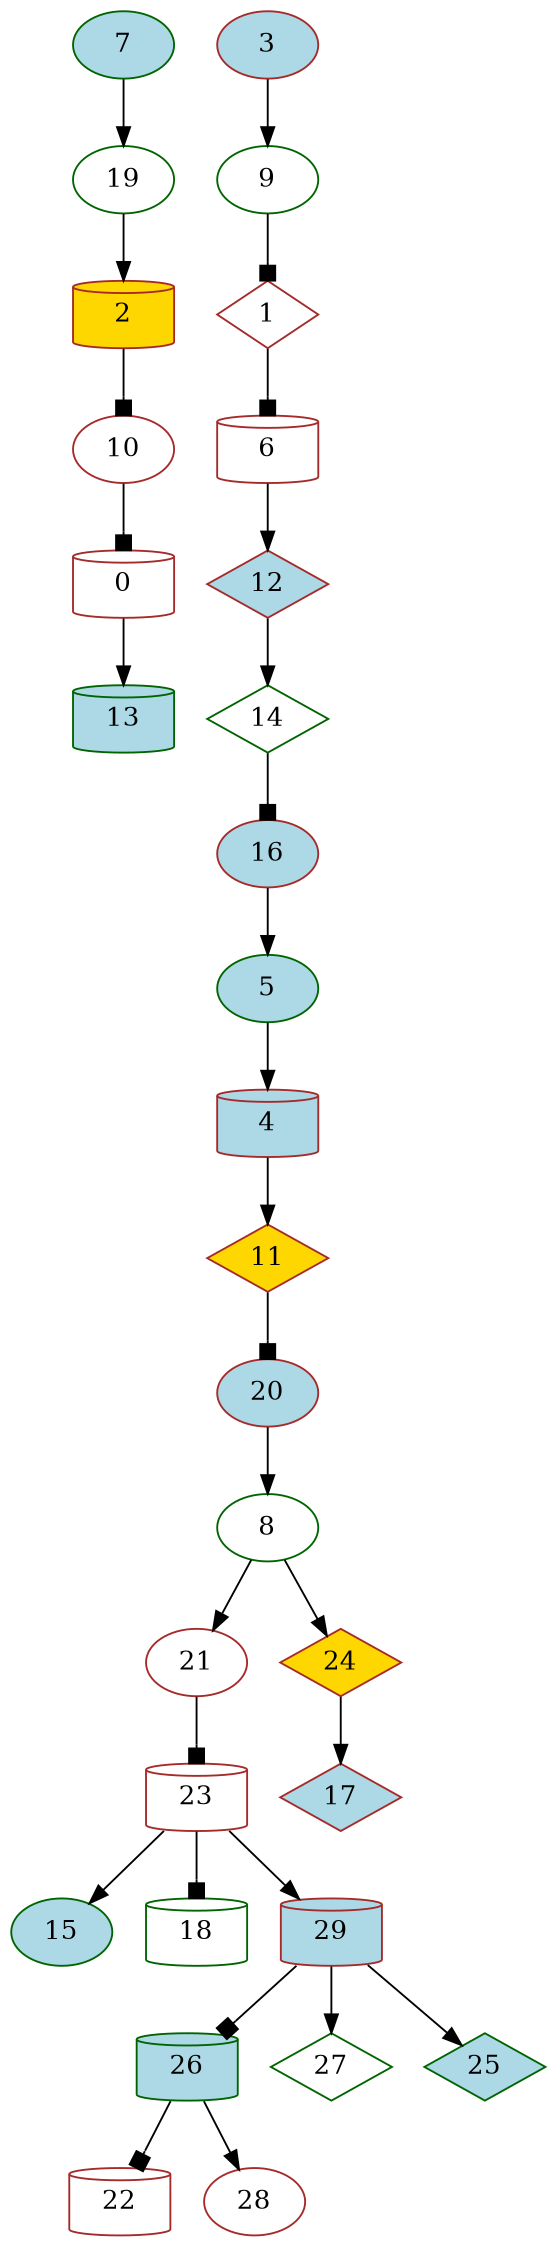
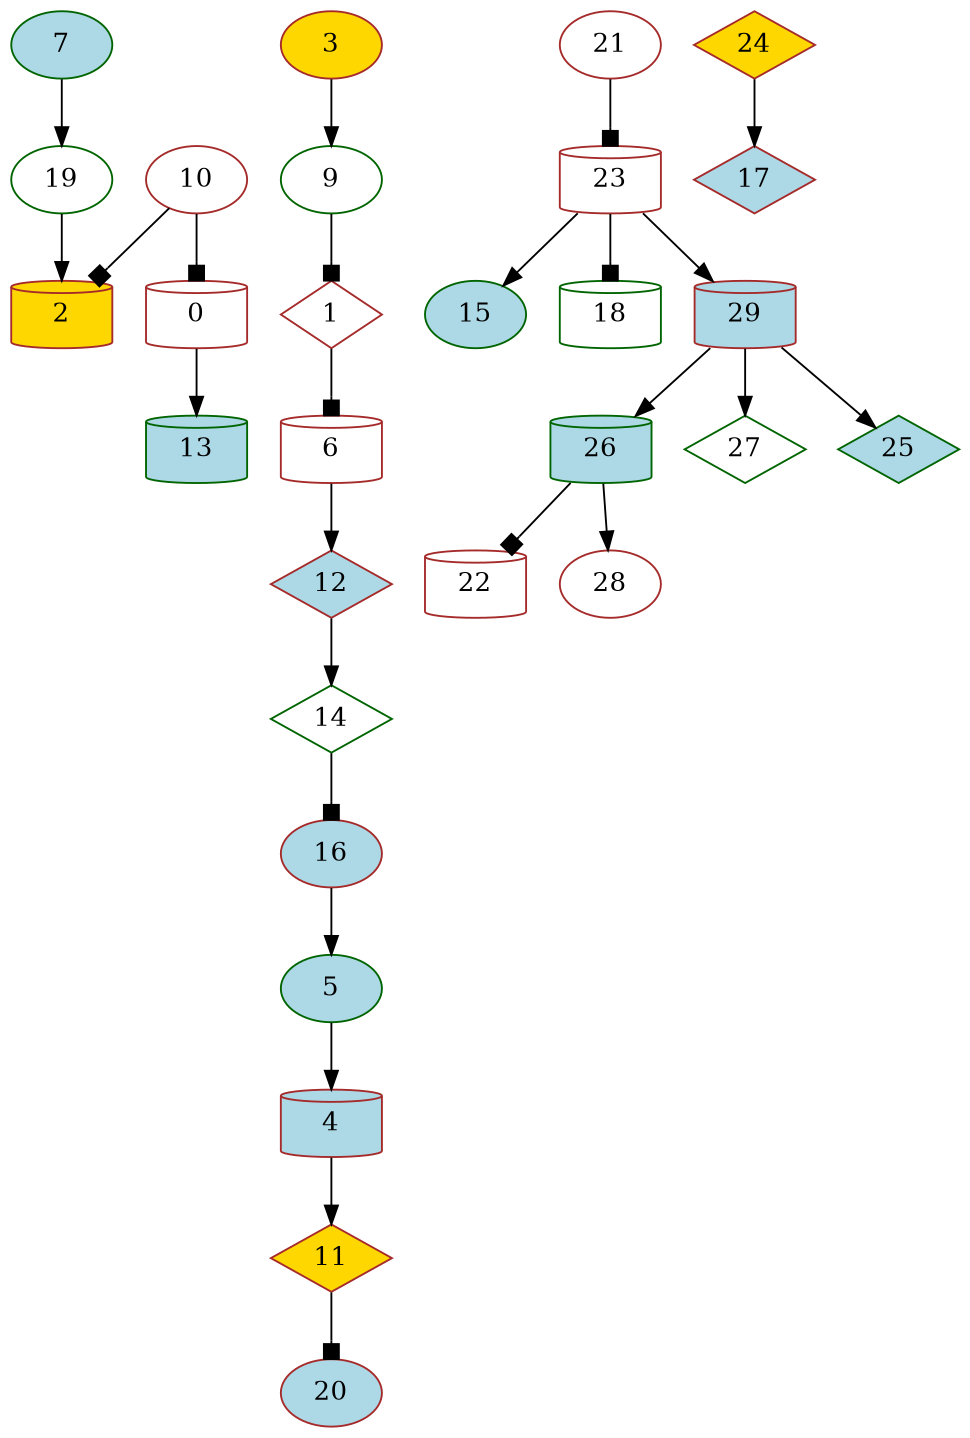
node "3": fillcolor lightblue -> gold
edge "2" -> "10": reversed
node "8": removed
edge "29" -> "26": arrowhead box -> normal
